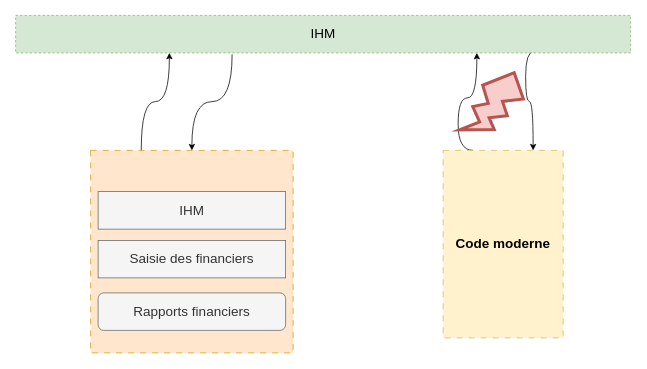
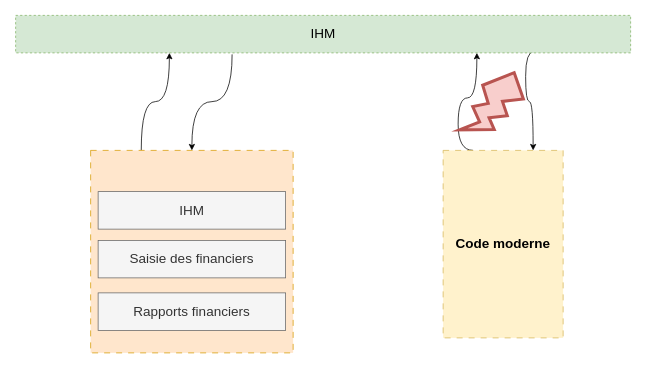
node "Rapports financiers": shape rounded rectangle -> rectangle
